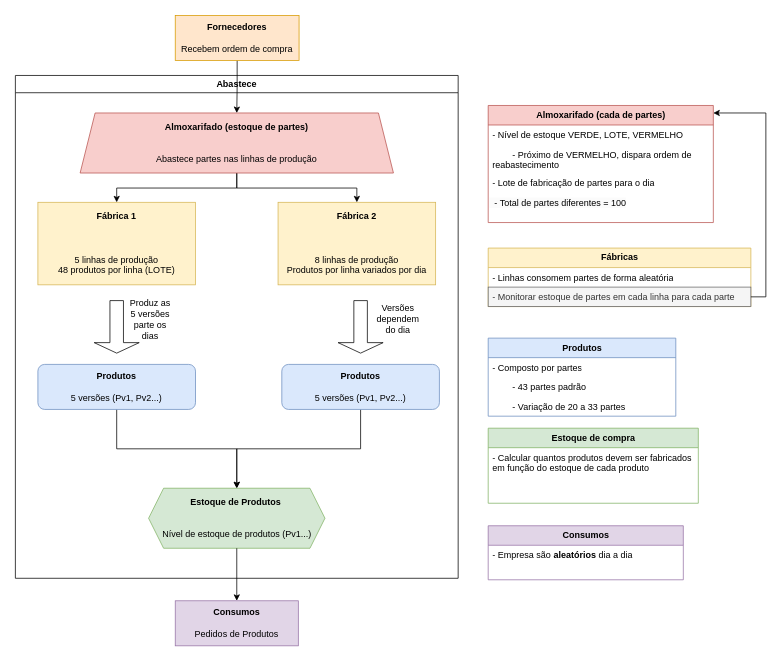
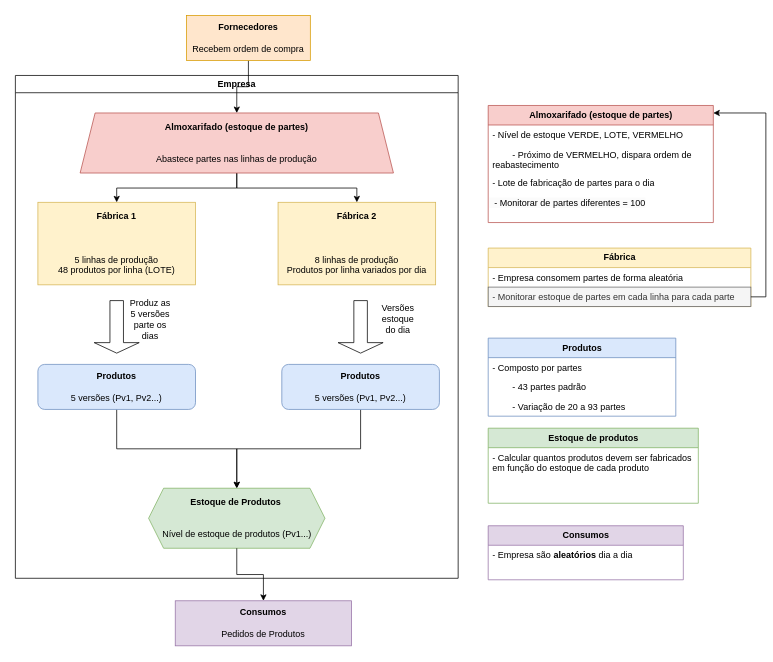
node "Fornecedores Recebem ordem de compra": moved (237, 38) -> (248, 38)
node "Abastece": label "Abastece" -> "Empresa"
node "Almoxarifado (cada de partes)": label "Almoxarifado (cada de partes)" -> "Almoxarifado (estoque de partes)"
node "- Total de partes diferentes = 100": label "- Total de partes diferentes = 100" -> "- Monitorar de partes diferentes = 100"
node "Fábricas": label "Fábricas" -> "Fábrica"
node "- Linhas consomem partes de forma aleatória": label "- Linhas consomem partes de forma aleatória" -> "- Empresa consomem partes de forma aleatória"
node "Versões dependem do dia": label "Versões dependem do dia" -> "Versões estoque do dia"
node "- Variação de 20 a 33 partes": label "- Variação de 20 a 33 partes" -> "- Variação de 20 a 93 partes"
node "Estoque de compra": label "Estoque de compra" -> "Estoque de produtos"
node "Consumos Pedidos de Produtos": size 123x45 -> 176x45
